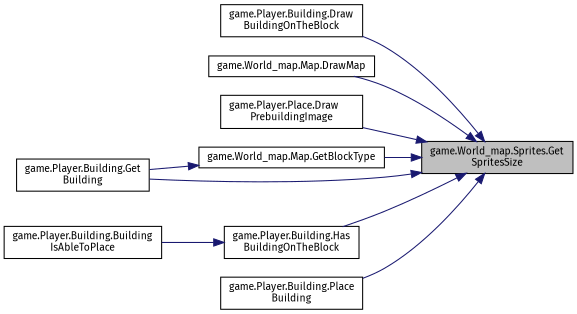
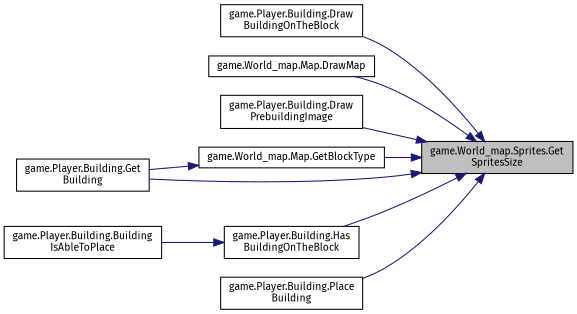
node "game.Player.Place.Draw PrebuildingImage": label "game.Player.Place.Draw PrebuildingImage" -> "game.Player.Building.Draw PrebuildingImage"
